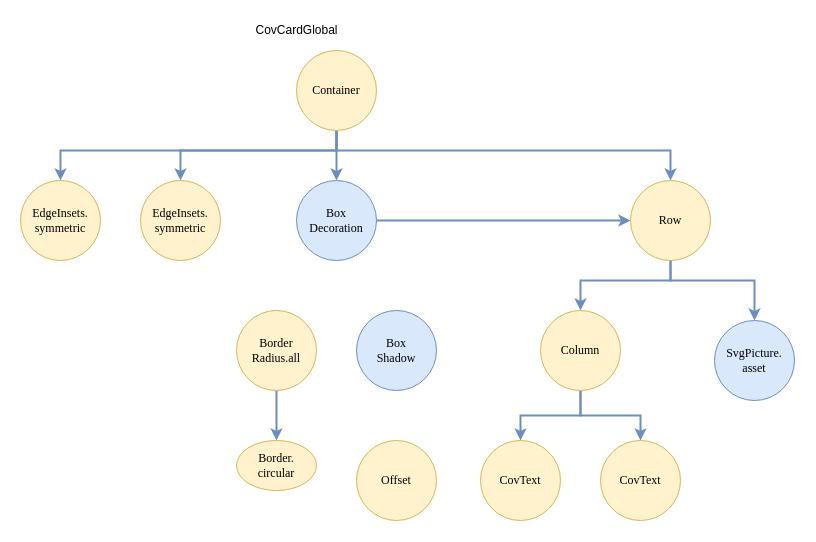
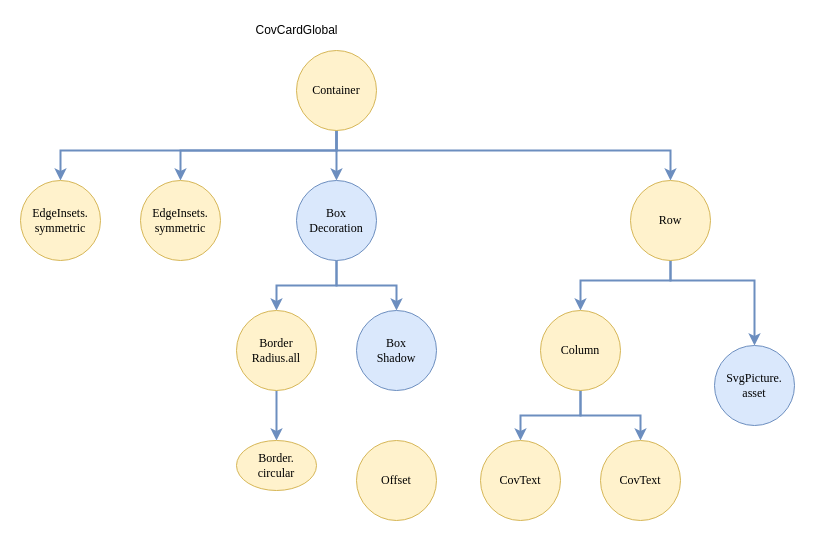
edge "Box Decoration" -> "Row": now "Box Decoration" -> "Border Radius.all"
edge "Box Decoration" -> "Box Shadow": added
node "SvgPicture. asset": moved (755, 361) -> (755, 386)
